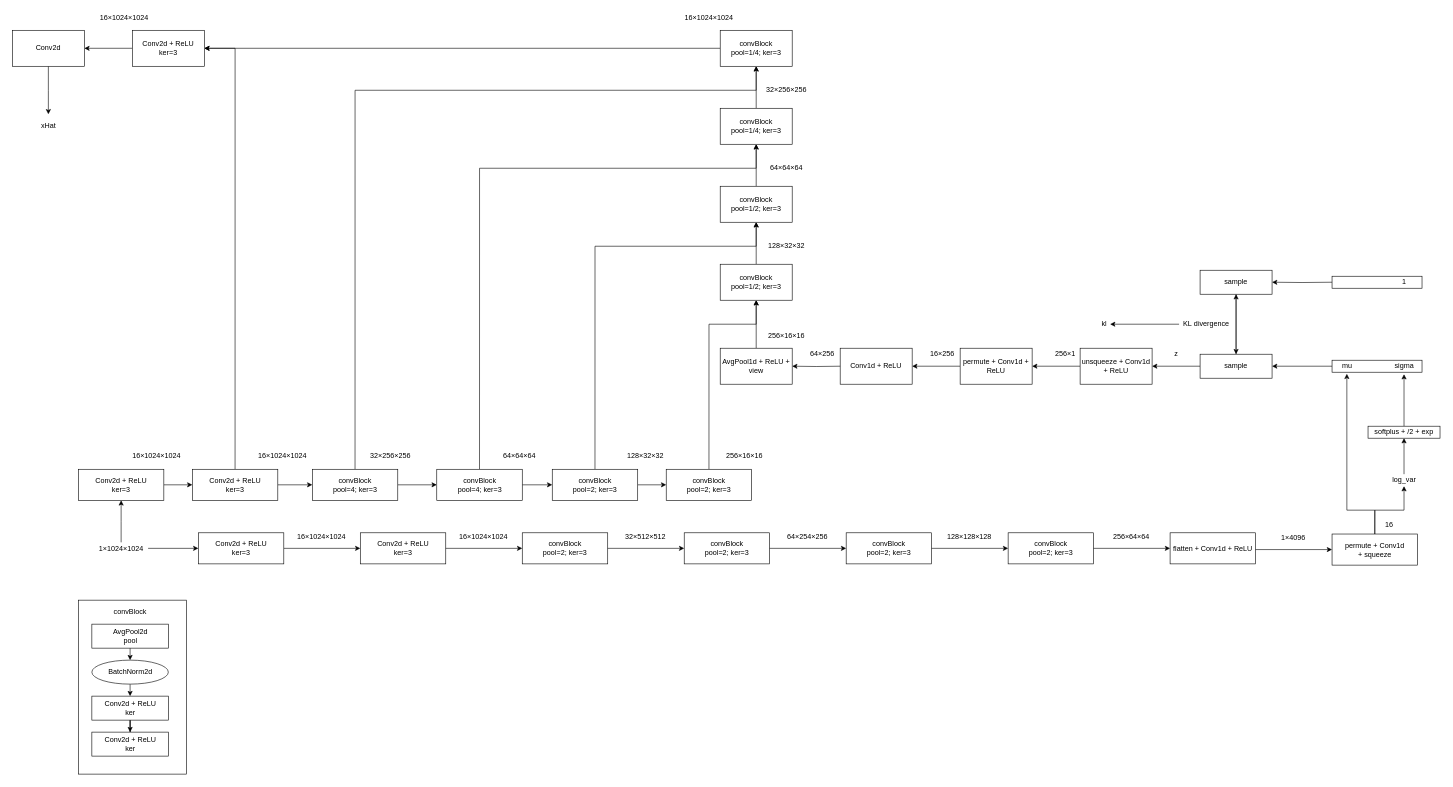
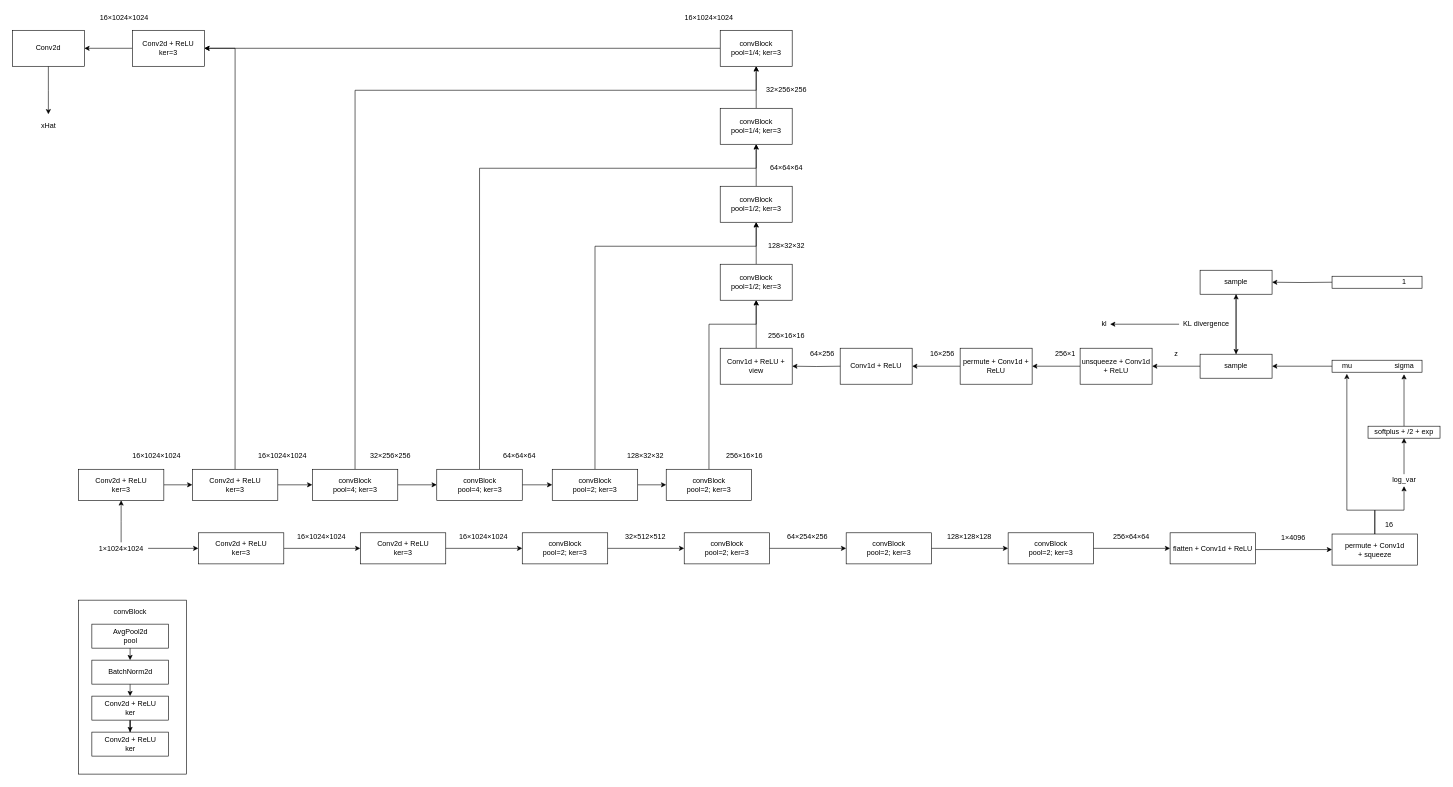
node "AvgPool1d + ReLU + view": label "AvgPool1d + ReLU + view" -> "Conv1d + ReLU + view"
node "BatchNorm2d": shape ellipse -> rectangle
